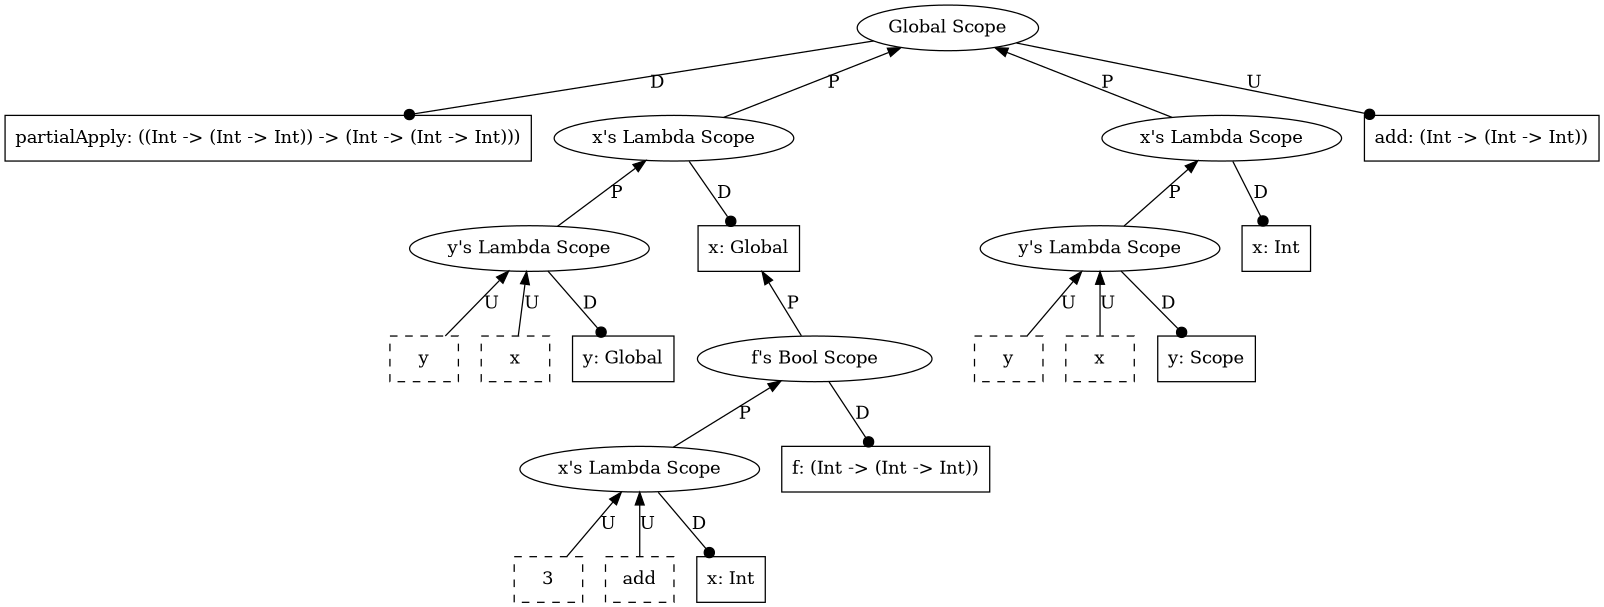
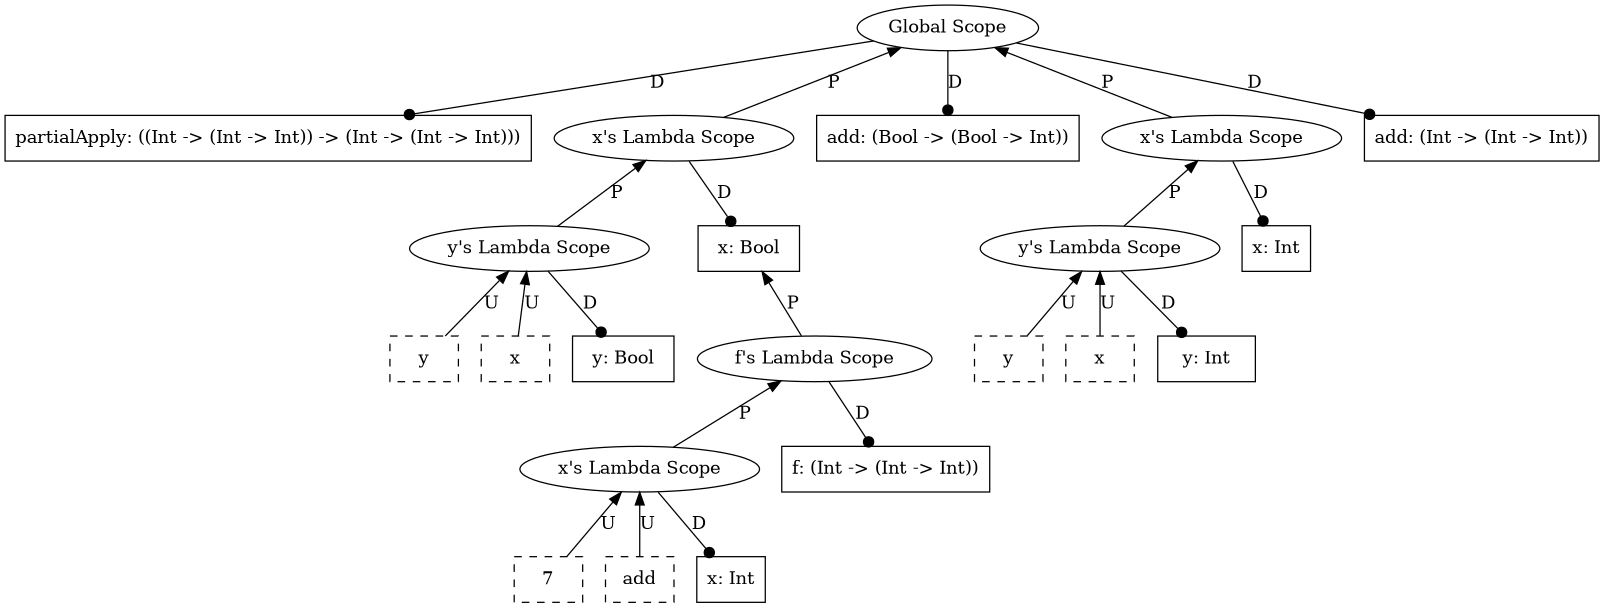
edge "Global Scope" -- "add: (Int -> (Int -> Int))": label "U" -> "D"
node "add: (Bool -> (Bool -> Int))": added
node "x: Global": label "x: Global" -> "x: Bool"
node "y: Global": label "y: Global" -> "y: Bool"
node "f's Bool Scope": label "f's Bool Scope" -> "f's Lambda Scope"
node "y: Scope": label "y: Scope" -> "y: Int"
node "3": label "3" -> "7"
